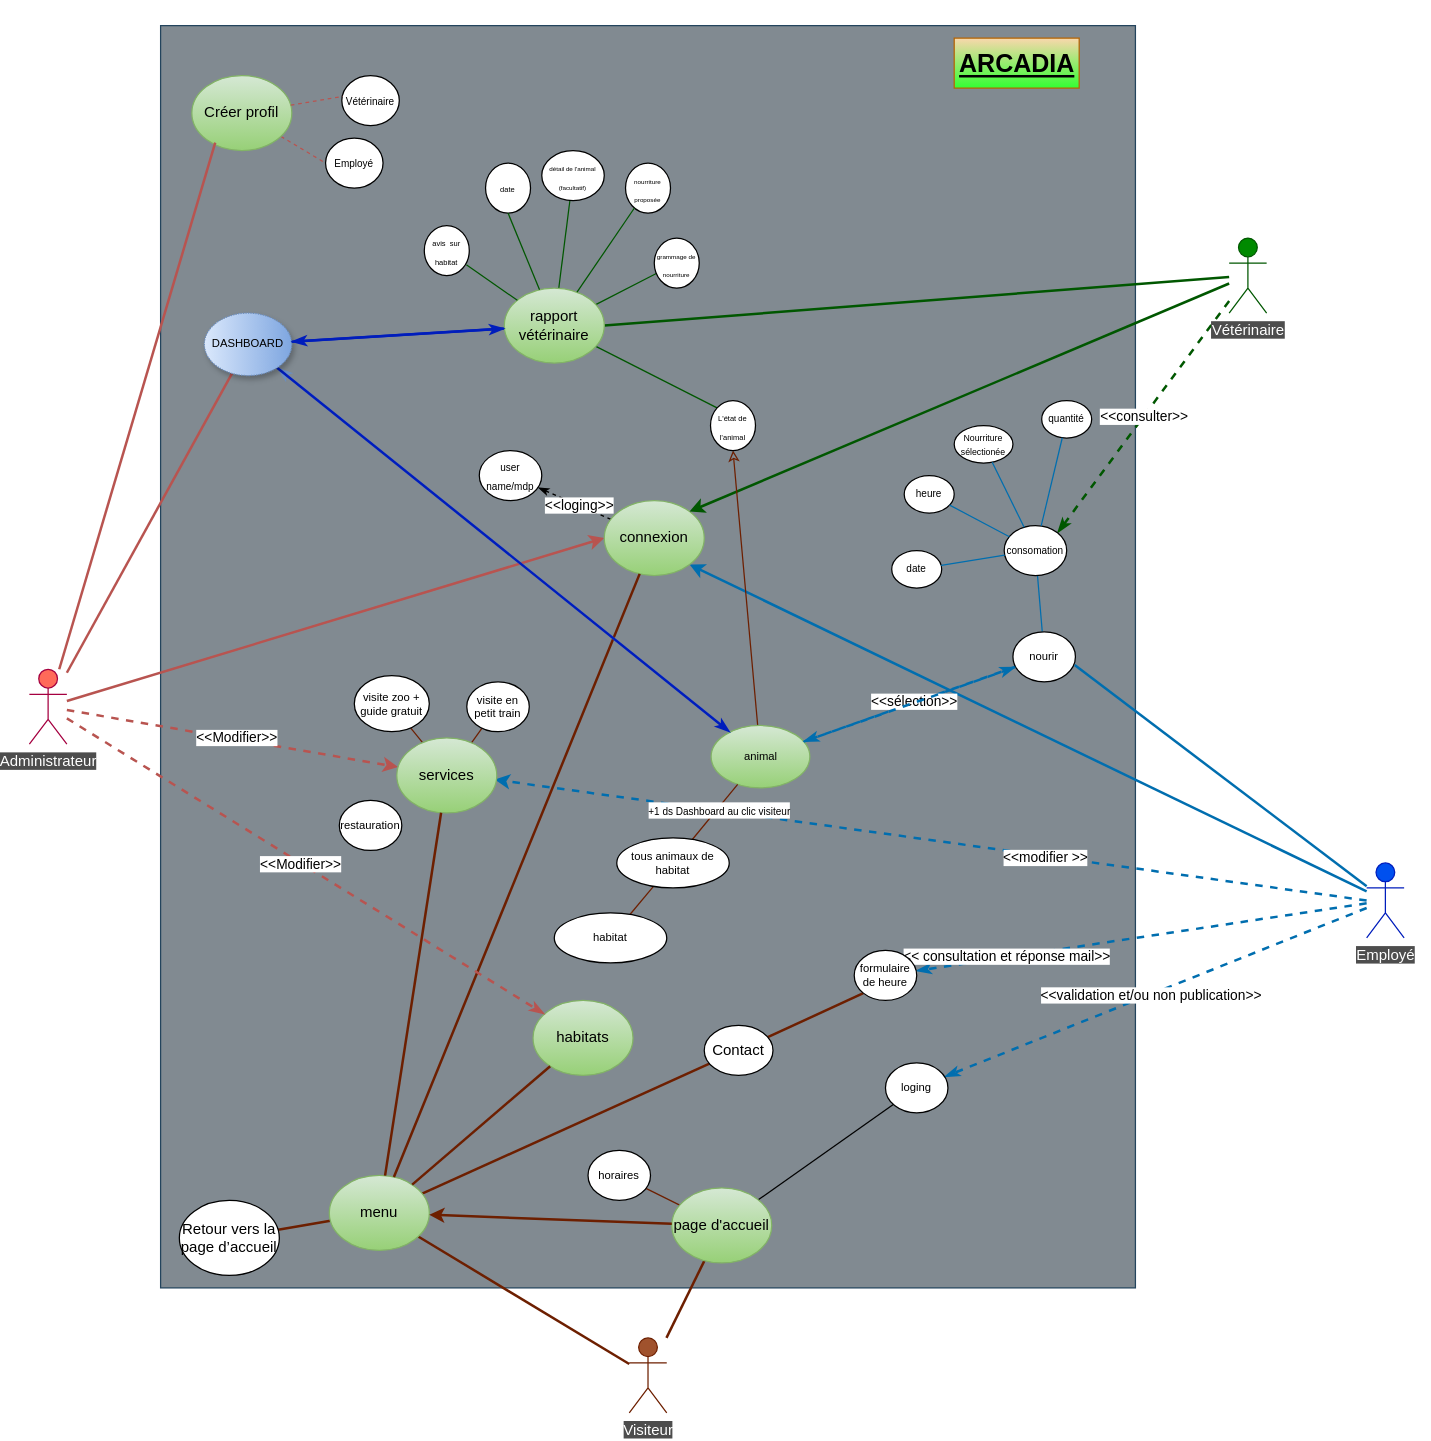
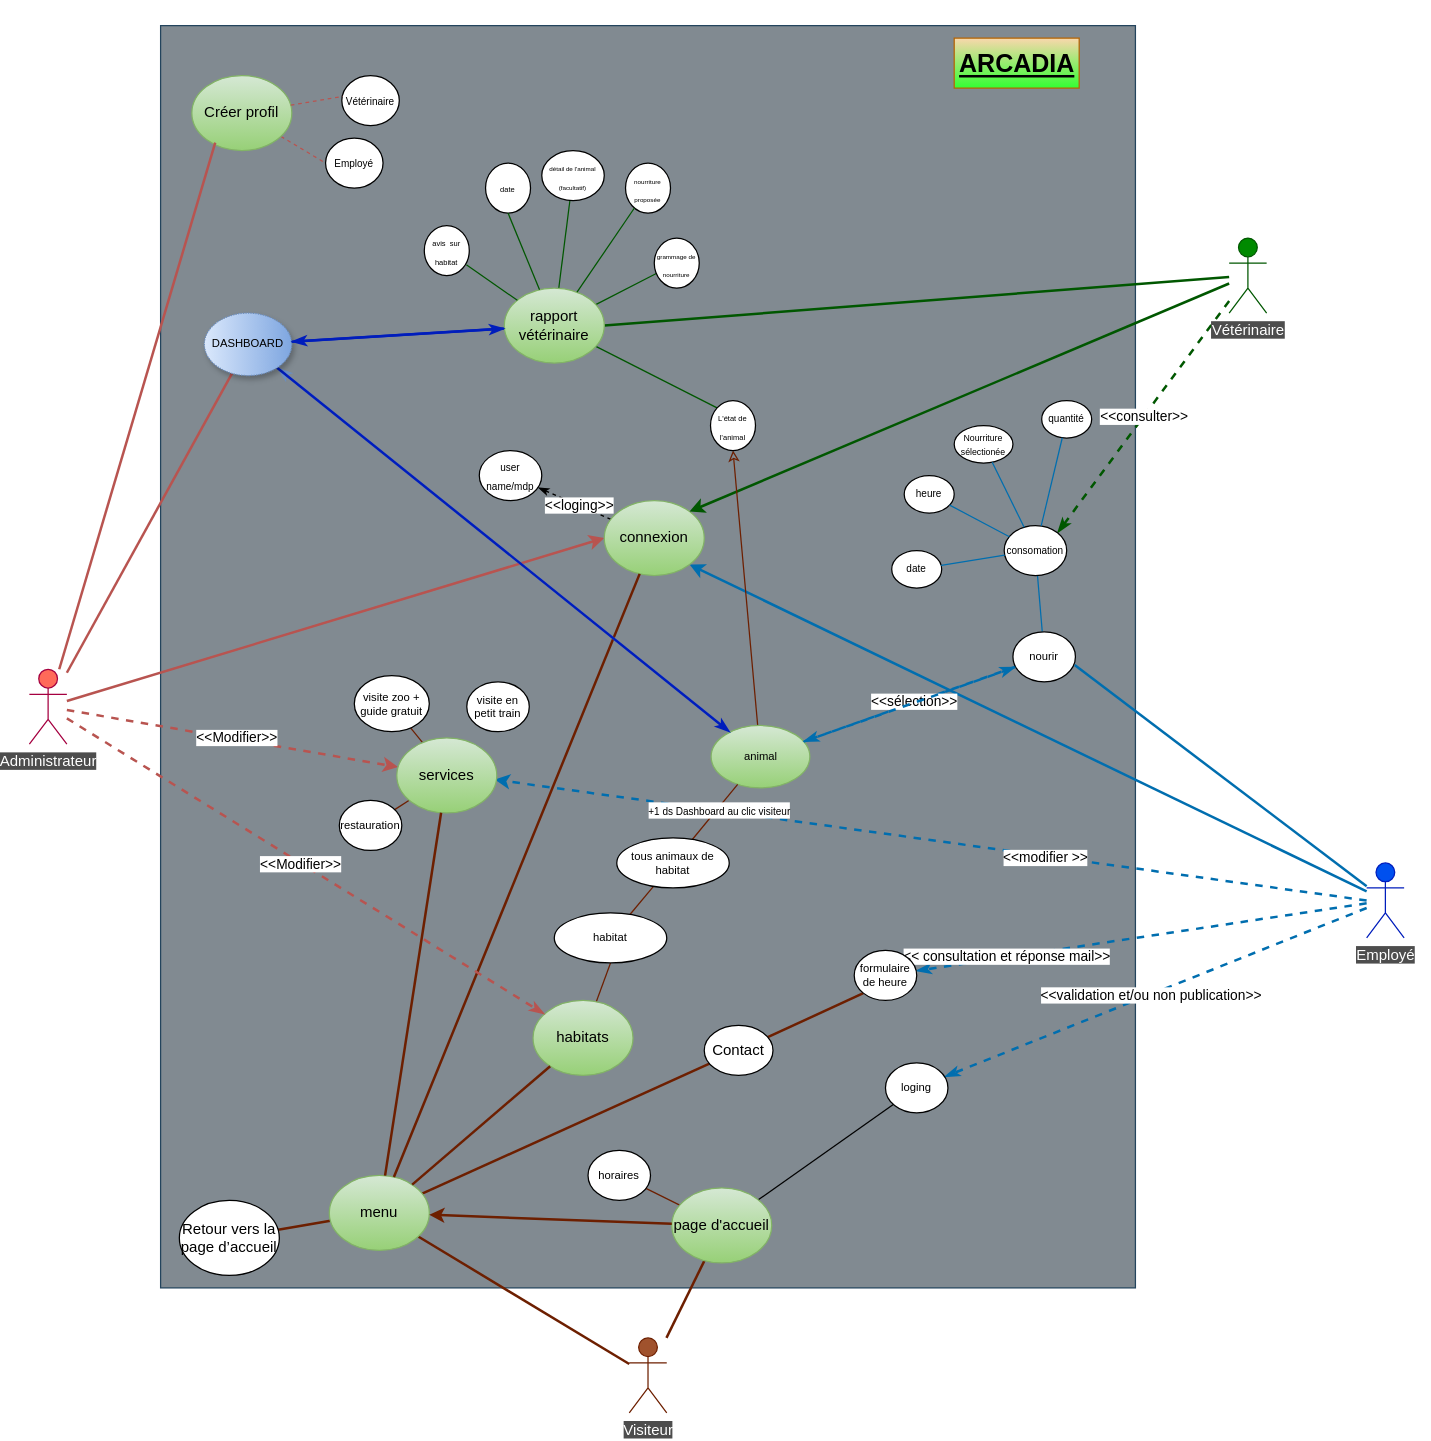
edge "visite en petit train" -- "services": removed
edge "services" -- "restauration": added
edge "habitat" -- "habitats": added
